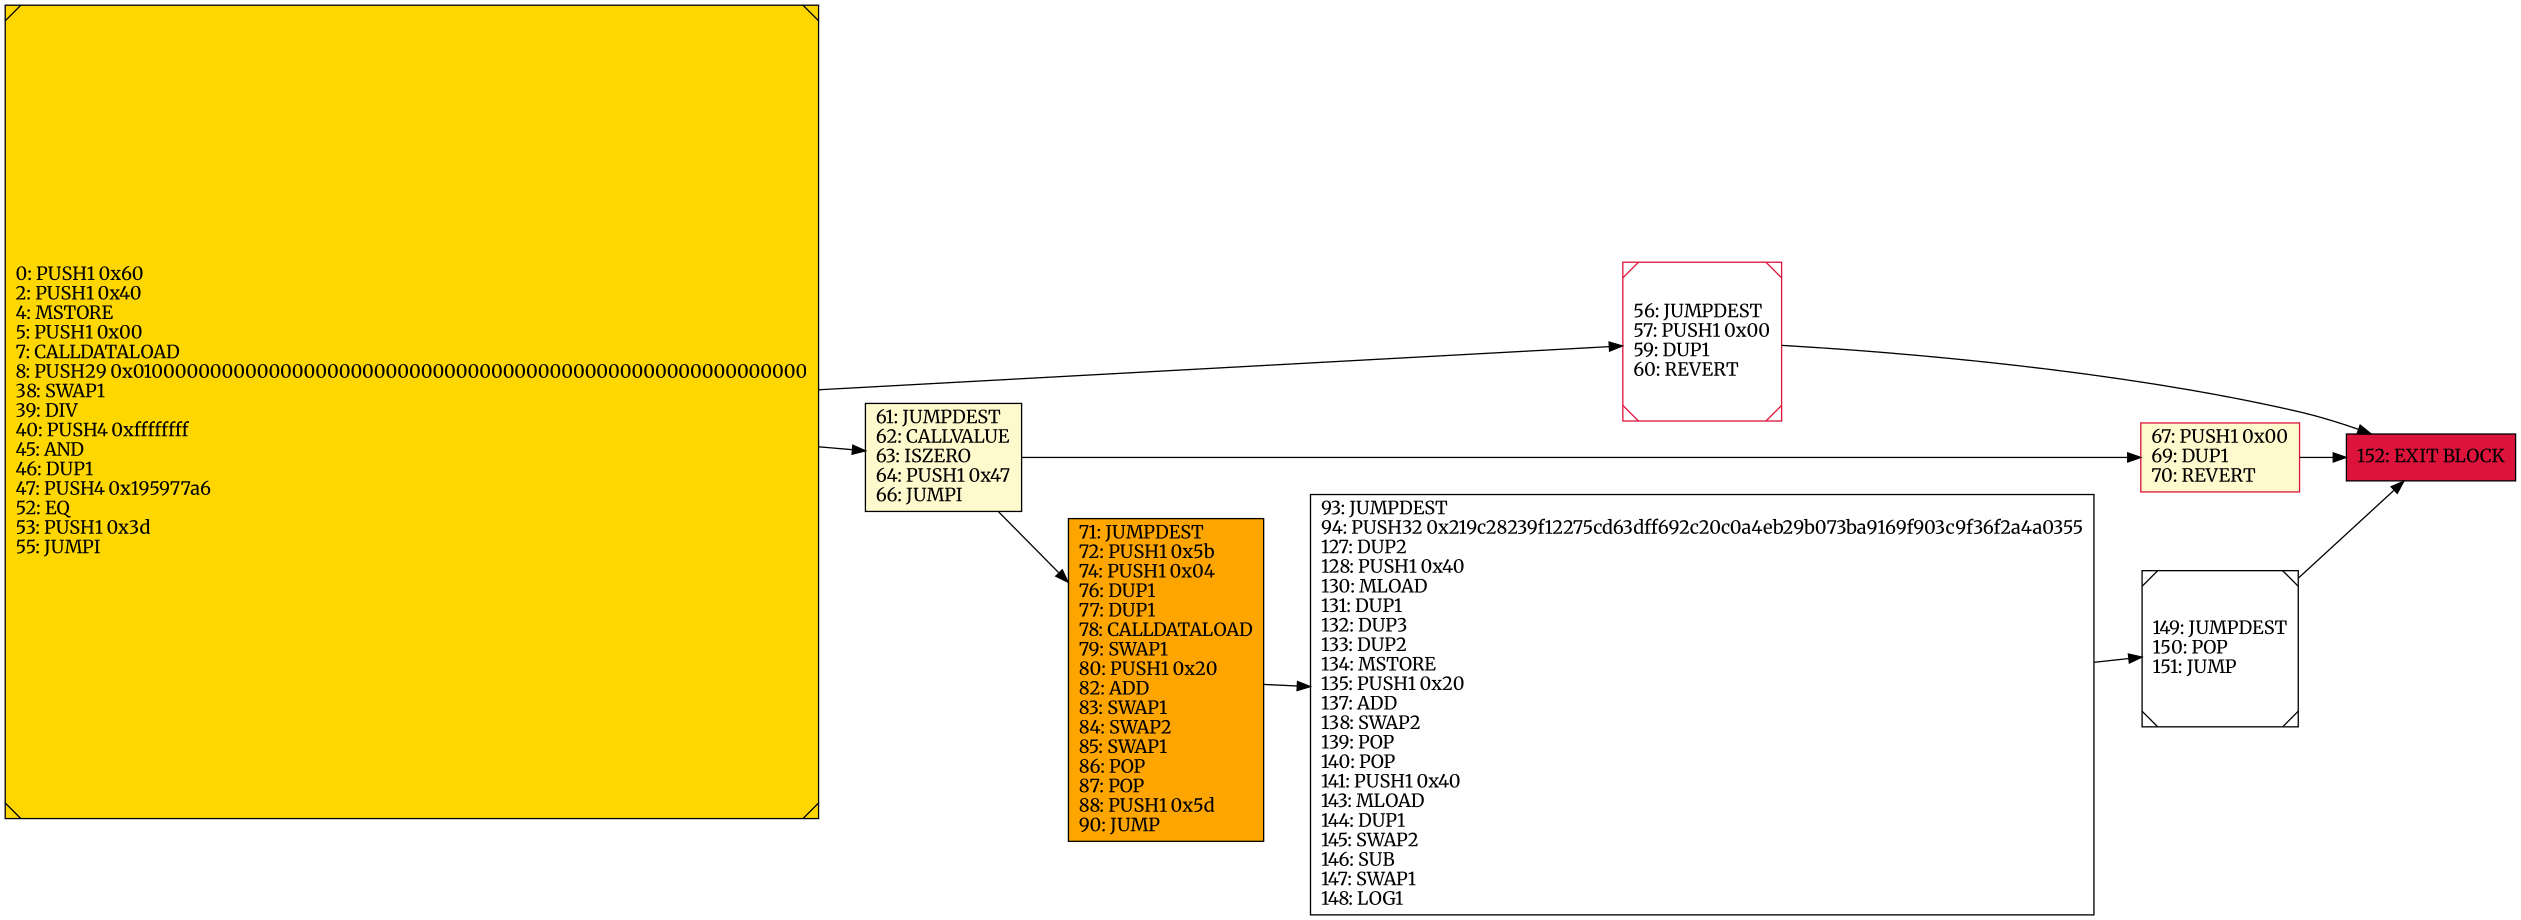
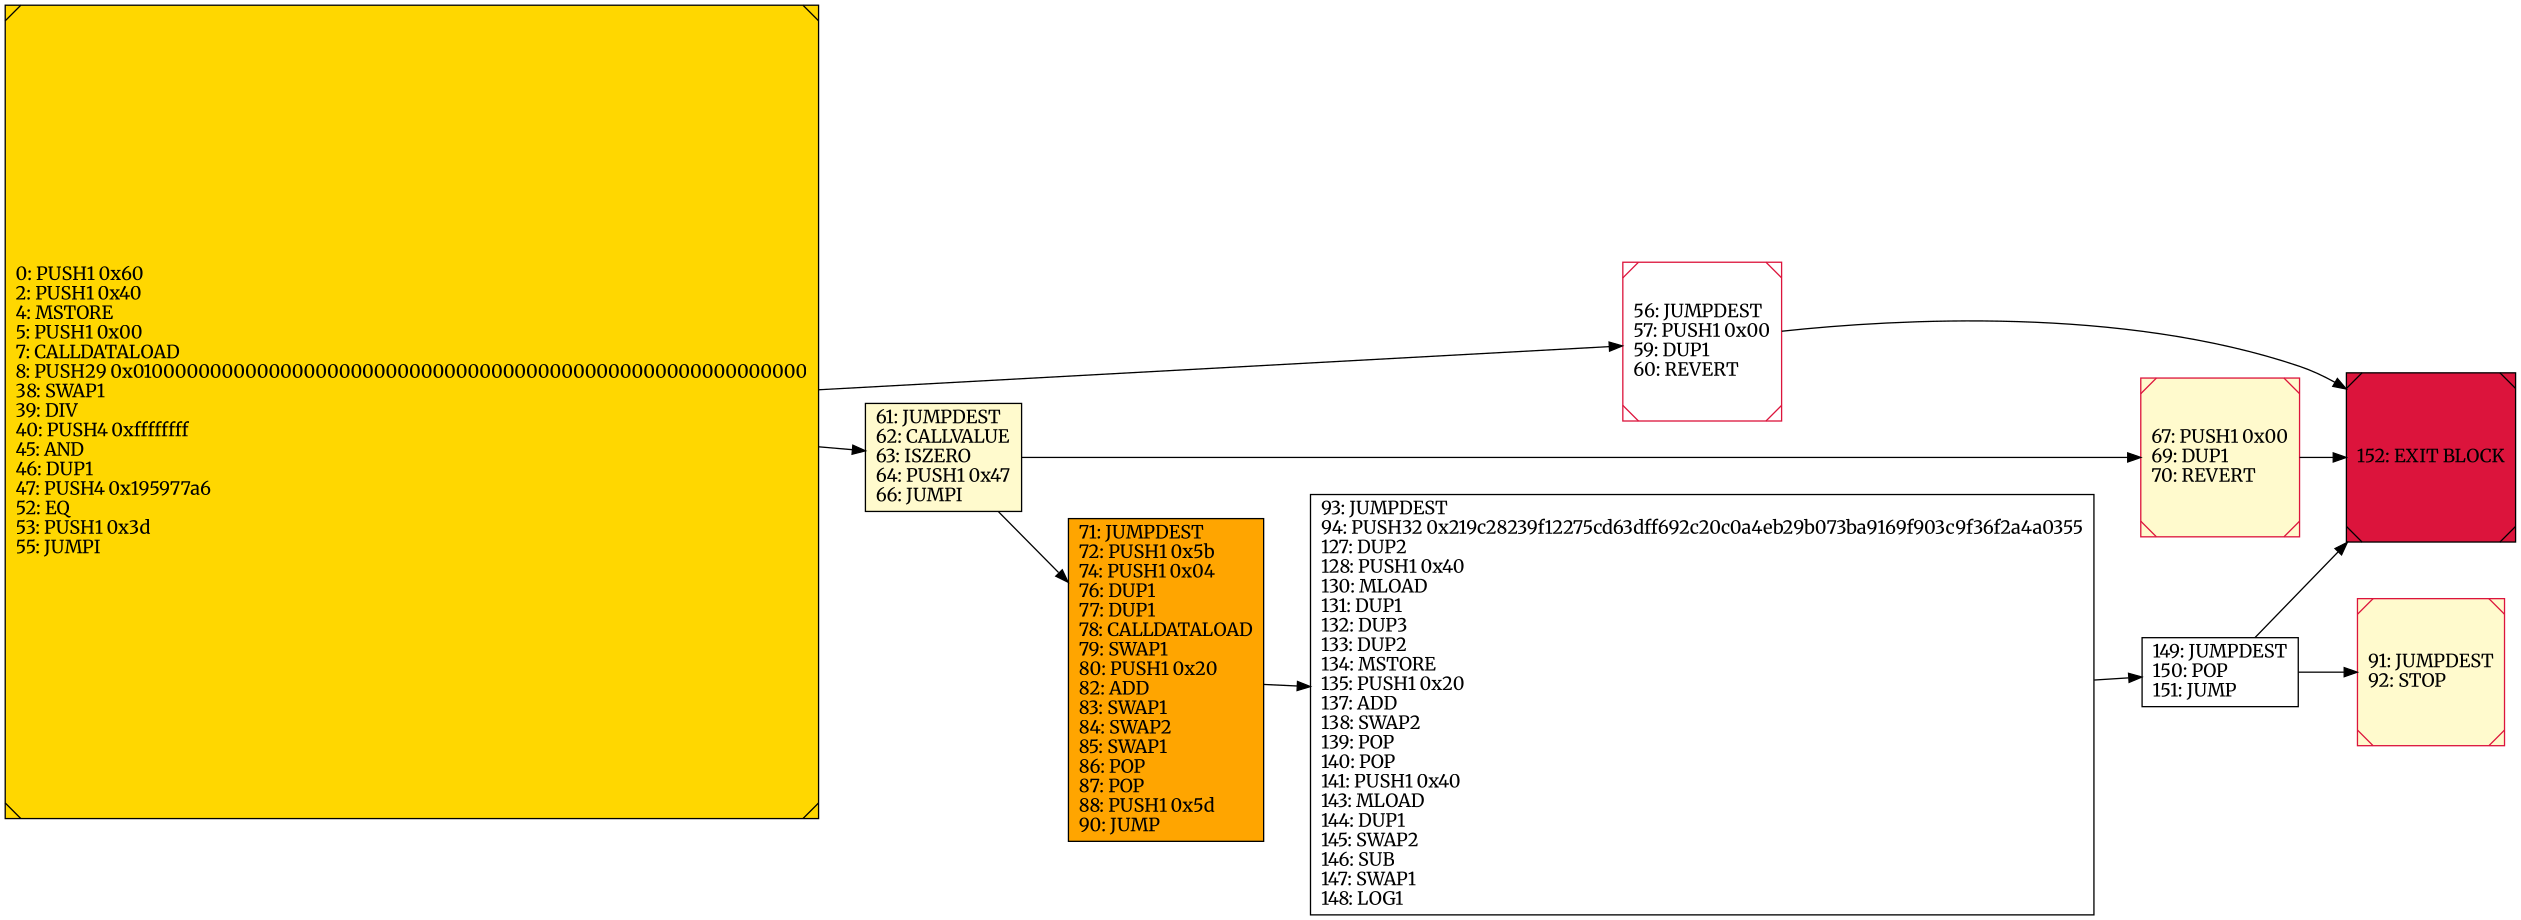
node "67: PUSH1 0x00 69: DUP1 70: REVERT": shape box -> Msquare
node "152: EXIT BLOCK": shape box -> Msquare
node "149: JUMPDEST 150: POP 151: JUMP": shape Msquare -> box
node "91: JUMPDEST 92: STOP": added
